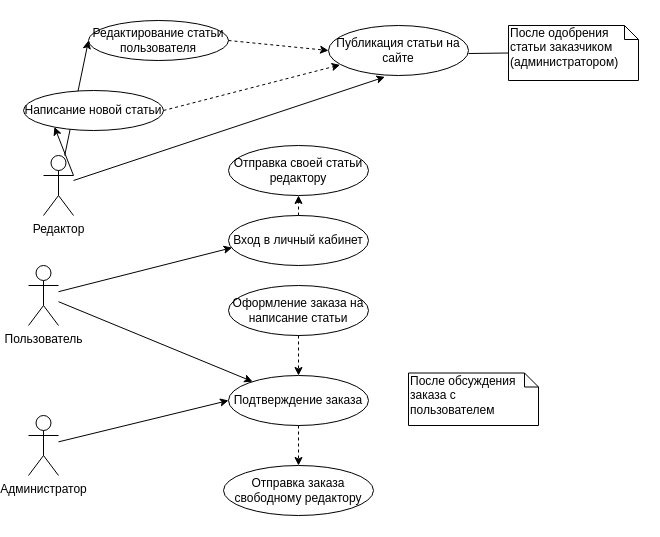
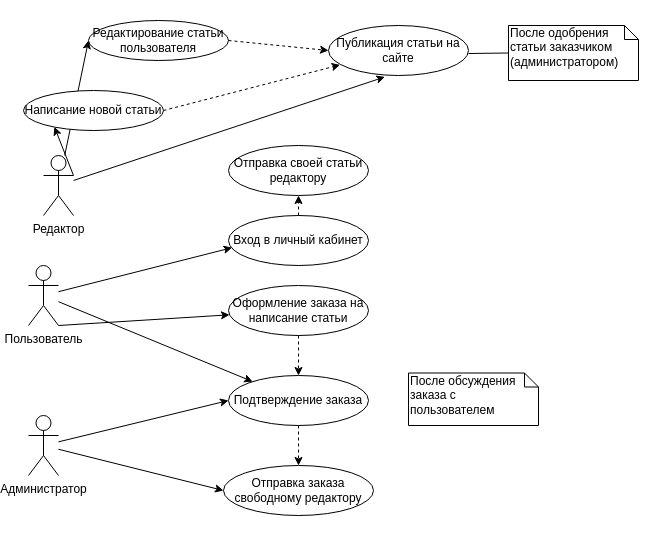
edge "Пользователь" -> "Оформление заказа на написание статьи": added
edge "Администратор" -> "Отправка заказа свободному редактору": added
